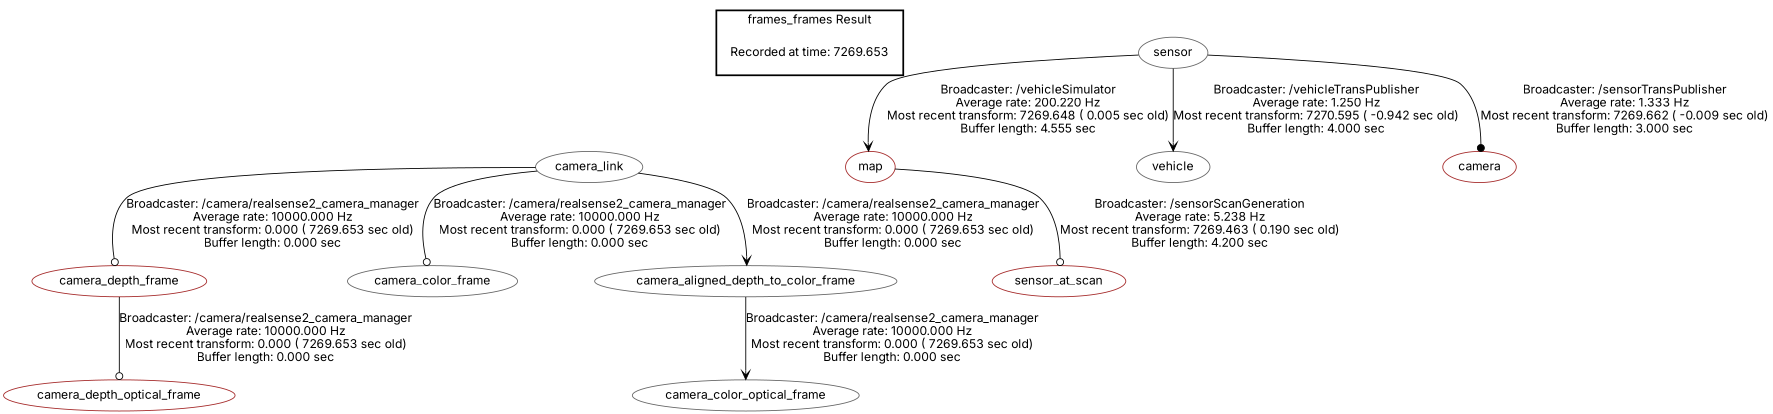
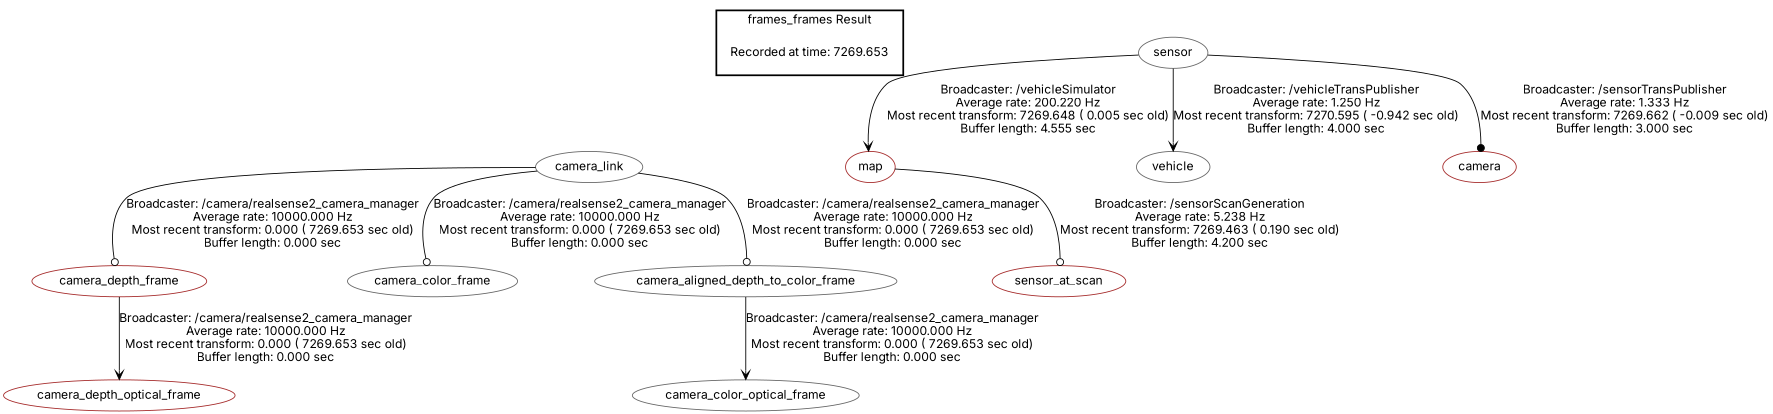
edge "camera_link" -> "camera_aligned_depth_to_color_frame": arrowhead vee -> odot
edge "camera_depth_frame" -> "camera_depth_optical_frame": arrowhead odot -> vee
